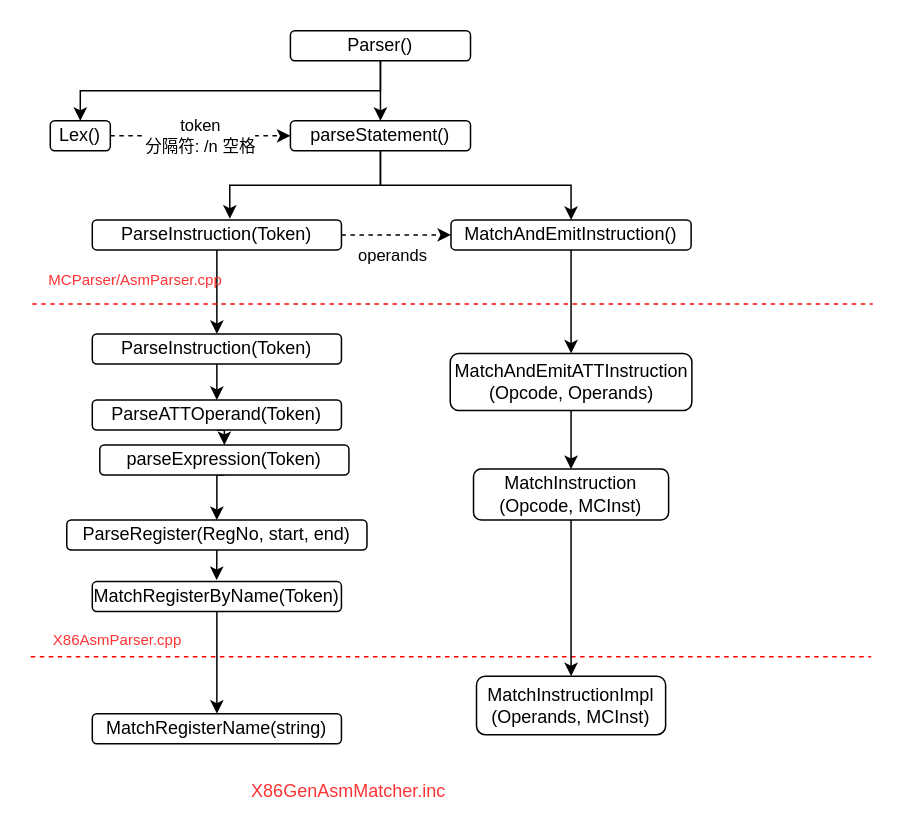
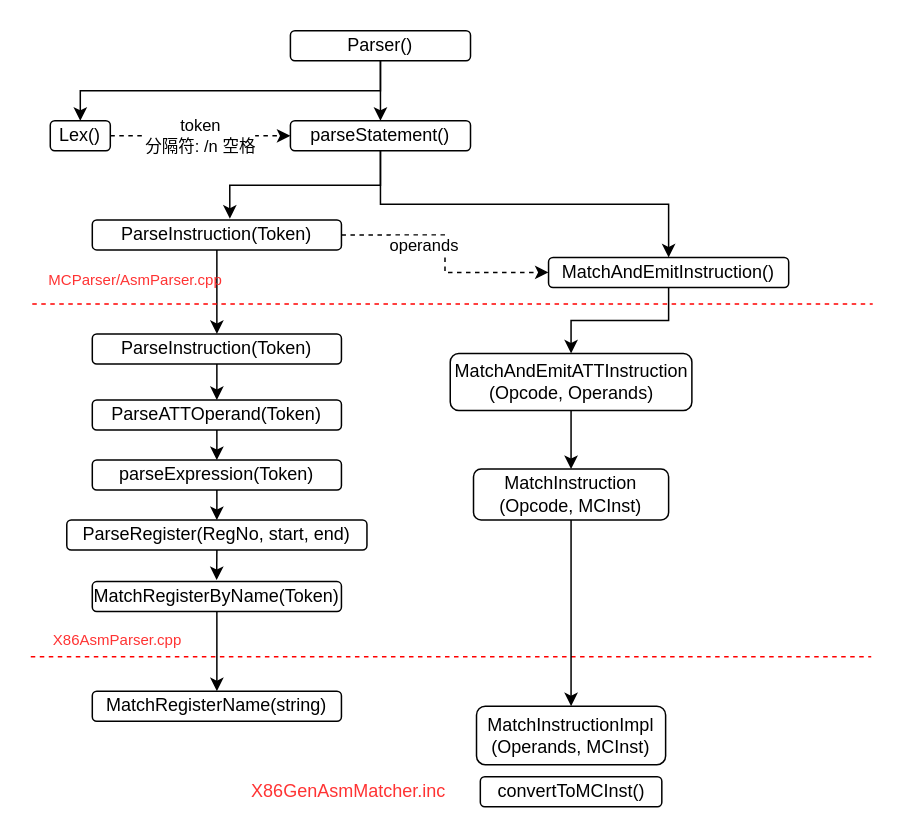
node "MatchAndEmitInstruction()": moved (571, 235) -> (668, 272)
node "parseExpression(Token)": moved (224, 460) -> (217, 475)
node "MatchInstructionImpl (Operands, MCInst)": moved (571, 705) -> (571, 735)
node "MatchRegisterName(string)": moved (217, 728) -> (217, 706)
node "convertToMCInst()": added
